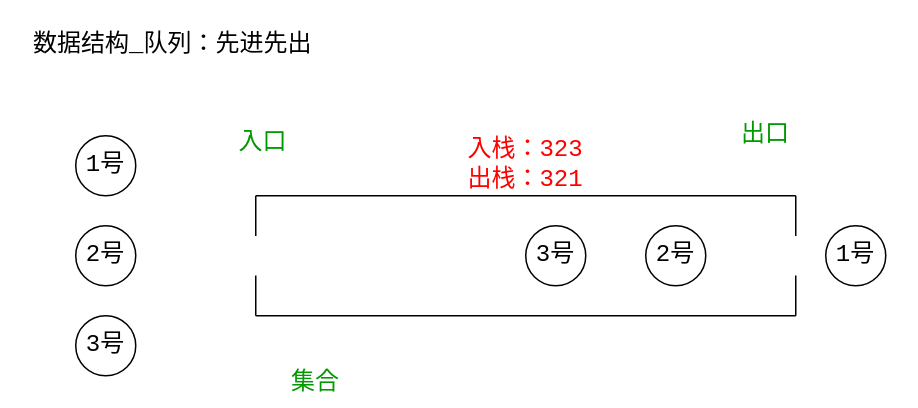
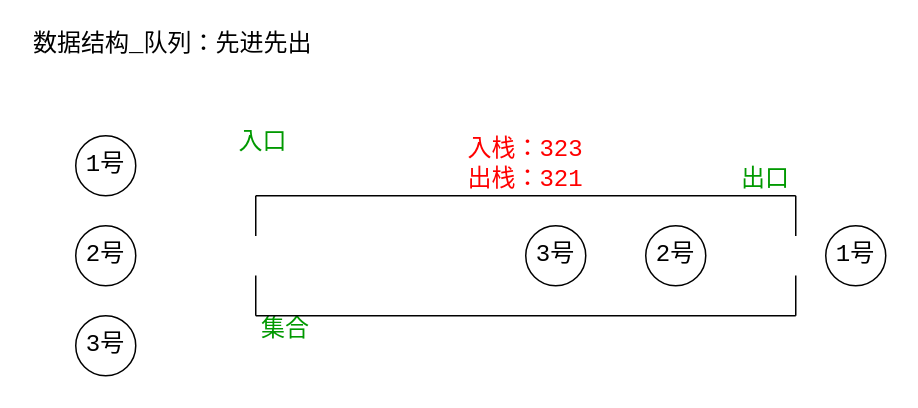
node "出口": moved (766, 136) -> (766, 181)
node "集合": moved (316, 383) -> (286, 331)
